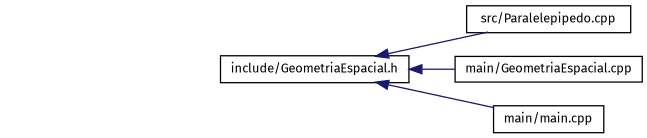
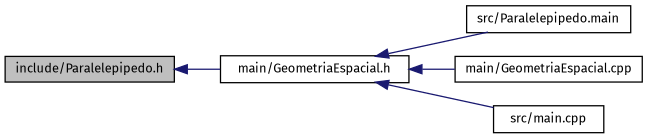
node "src/Paralelepipedo.cpp": label "src/Paralelepipedo.cpp" -> "src/Paralelepipedo.main"
node "include/Paralelepipedo.h": added
node "include/GeometriaEspacial.h": label "include/GeometriaEspacial.h" -> "main/GeometriaEspacial.h"
node "main/main.cpp": label "main/main.cpp" -> "src/main.cpp"
